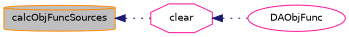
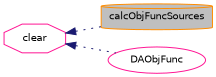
edge "clear" -> "calcObjFuncSources": reversed
